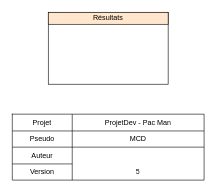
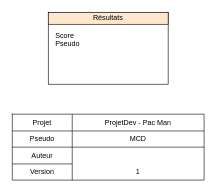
node "Score Pseudo": added
node "5": label "5" -> "1"
